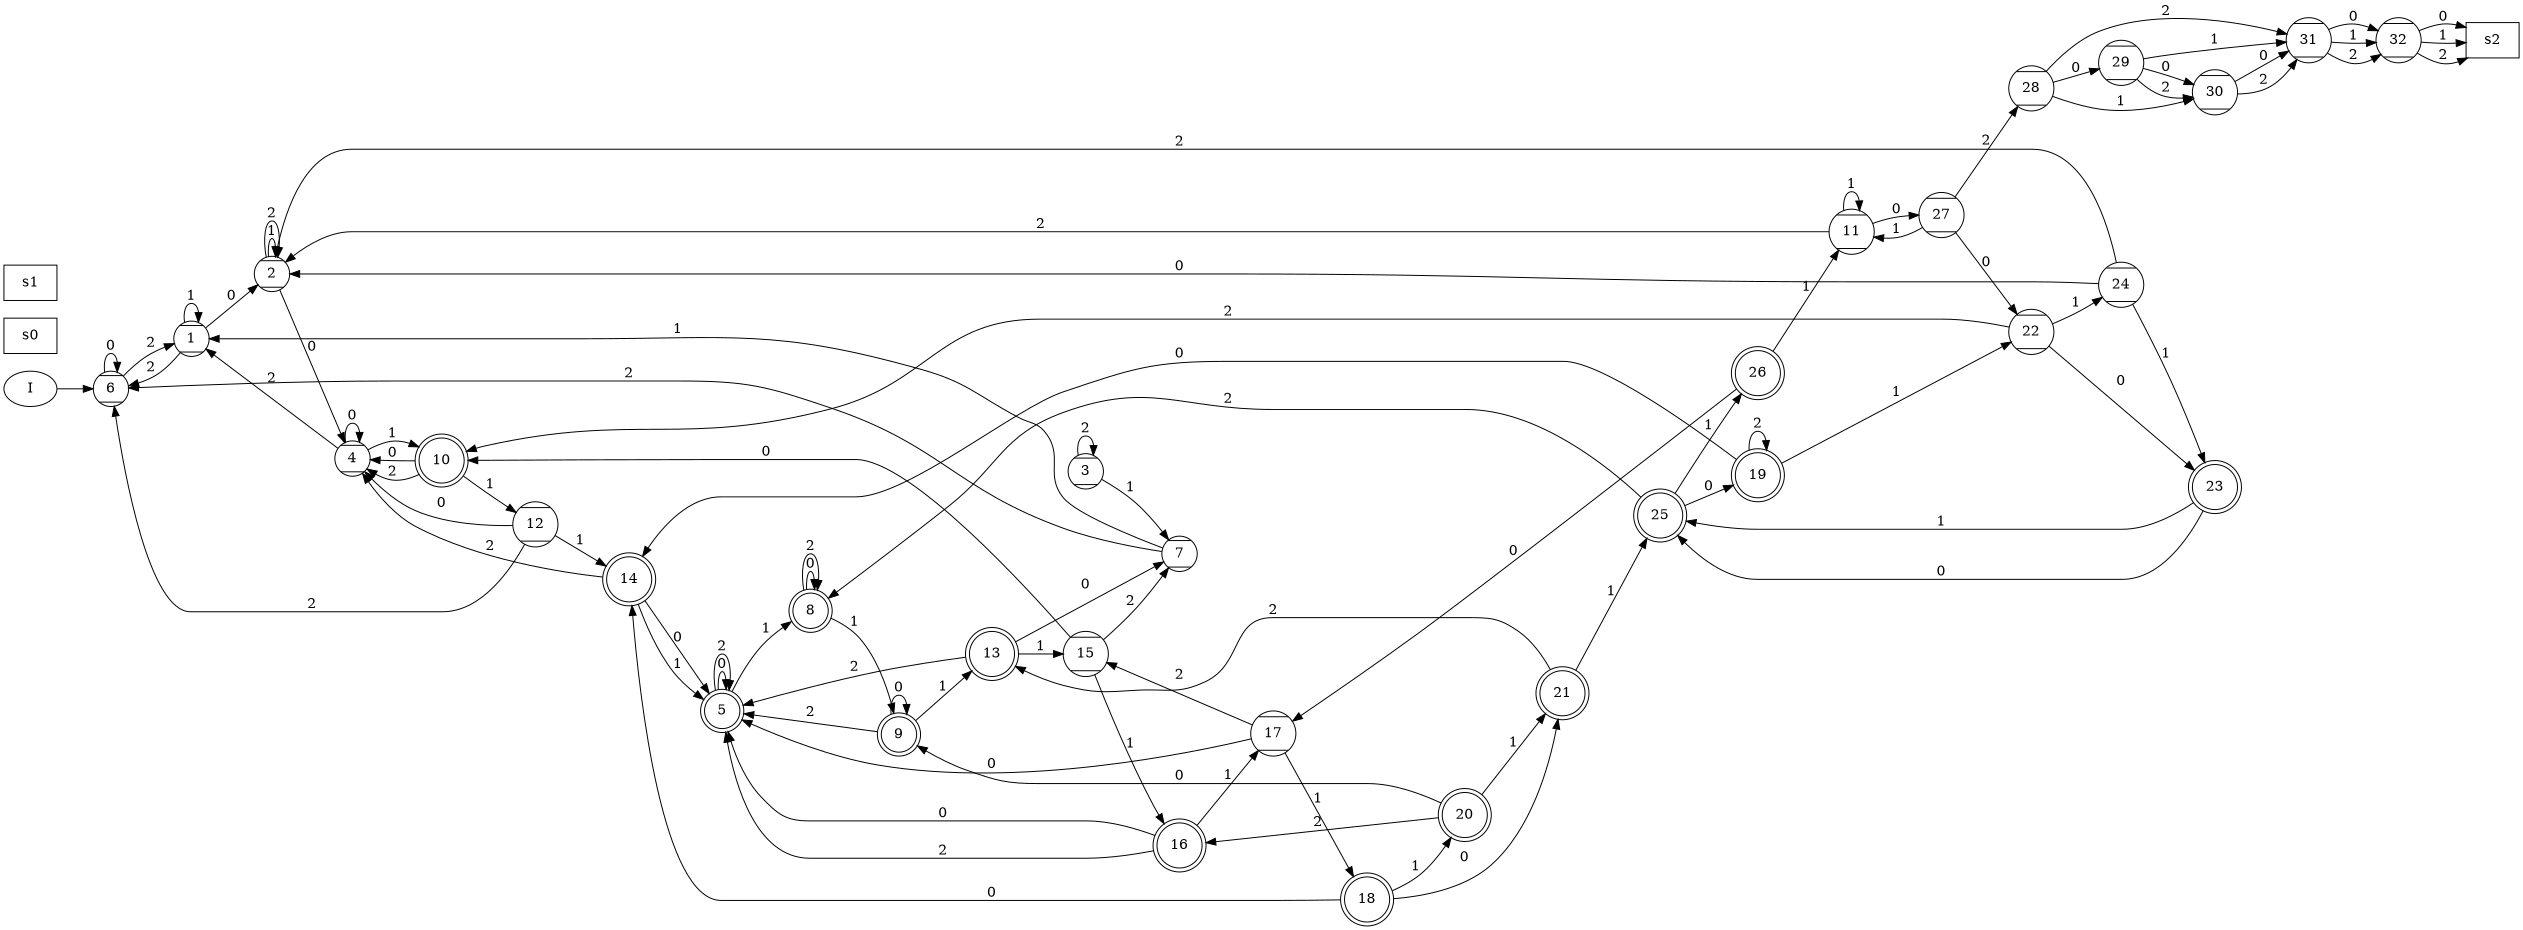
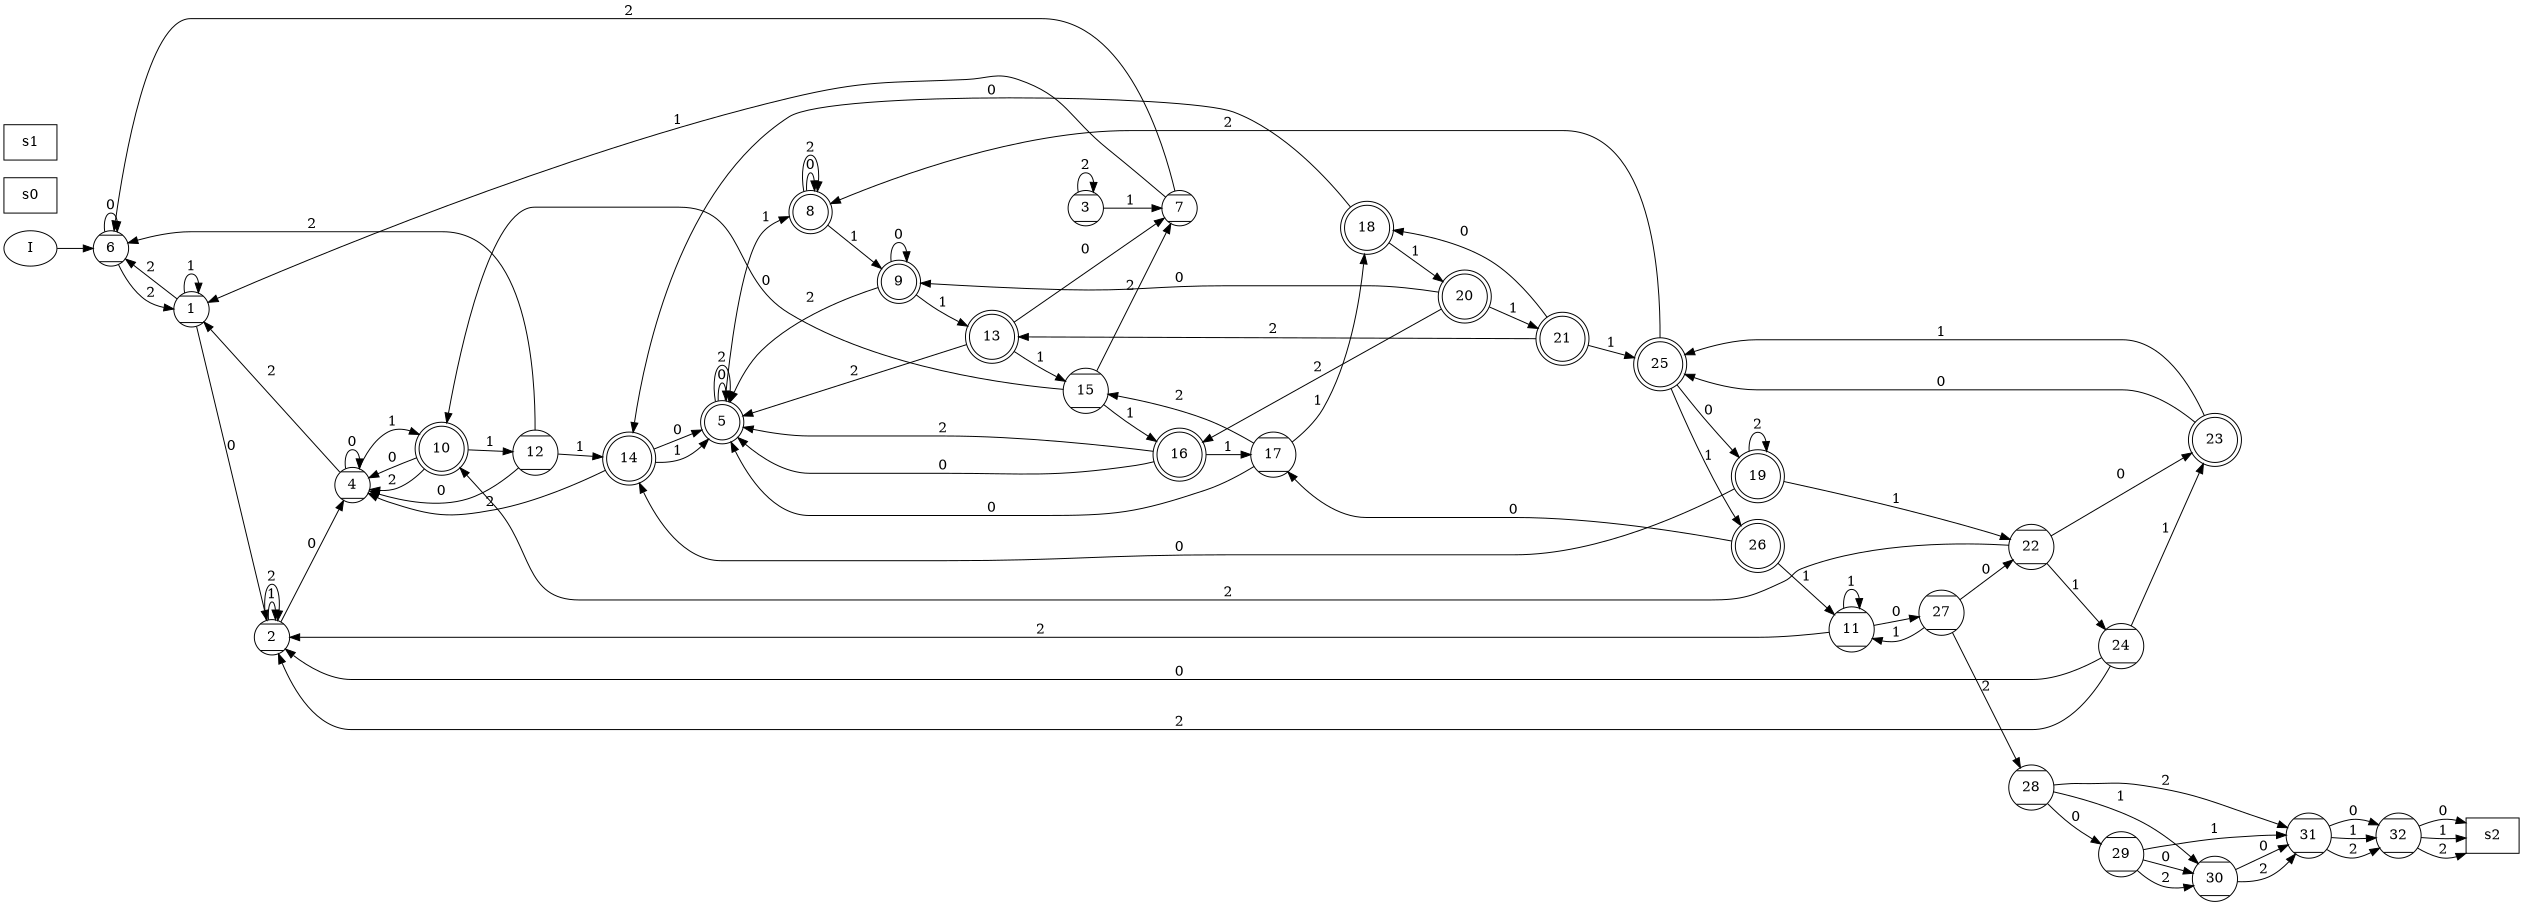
edge "18" -> "21": reversed
